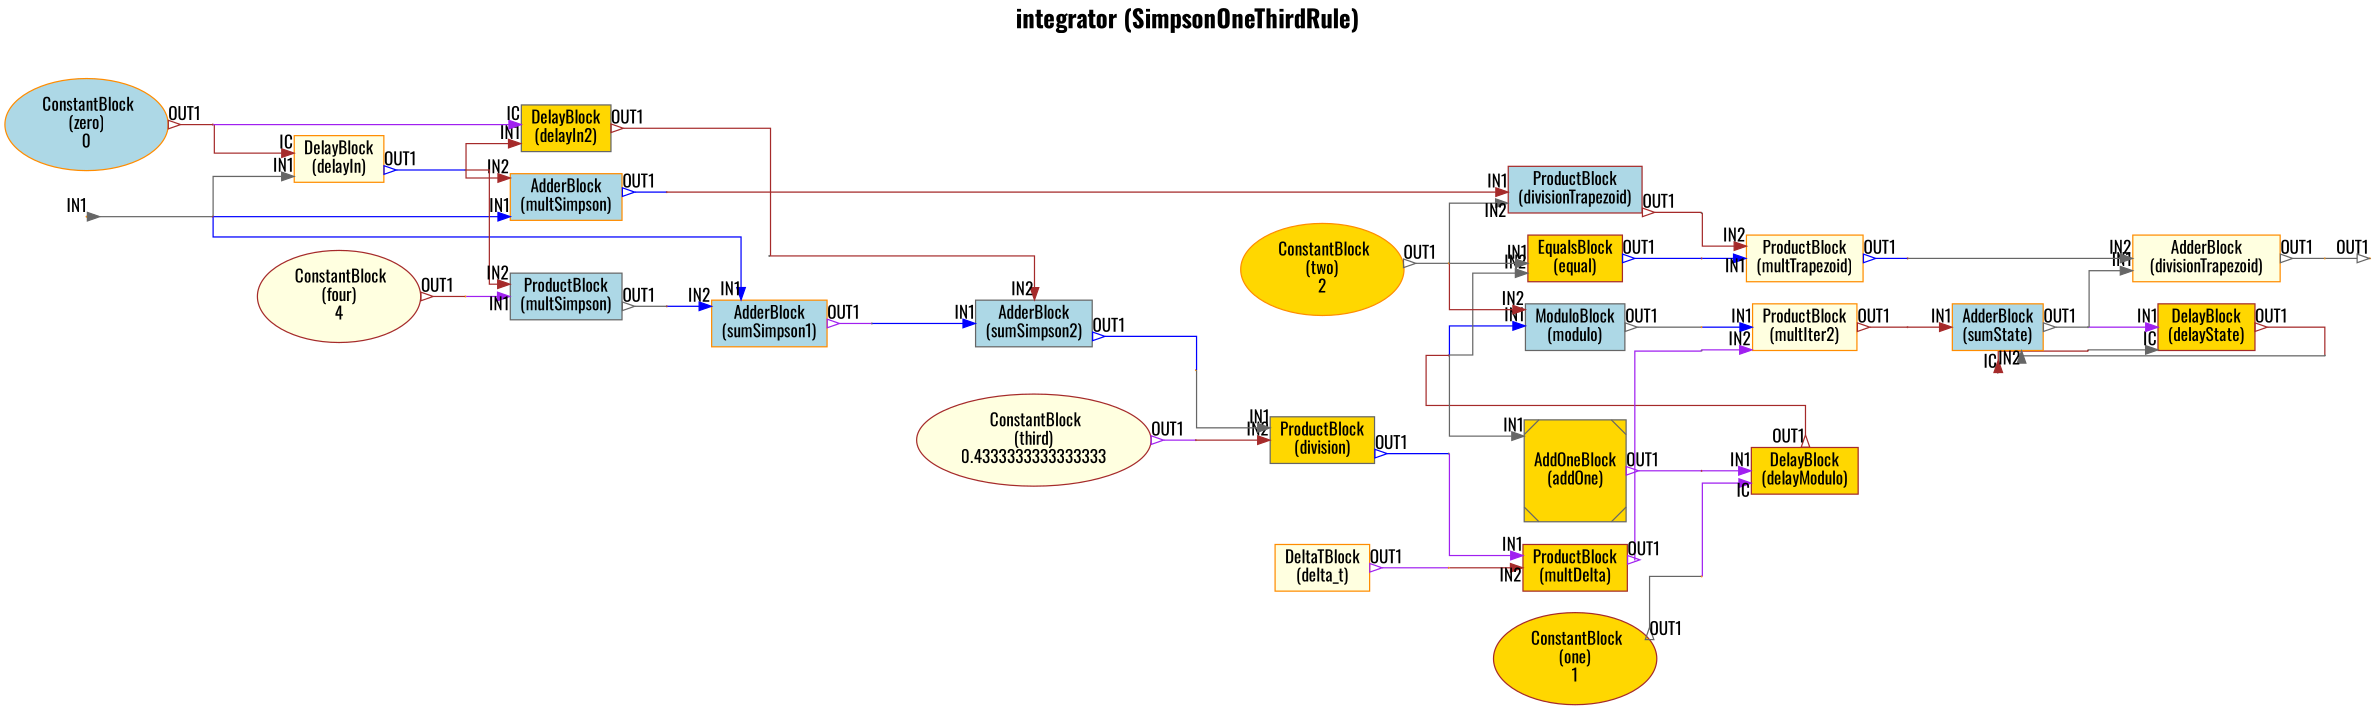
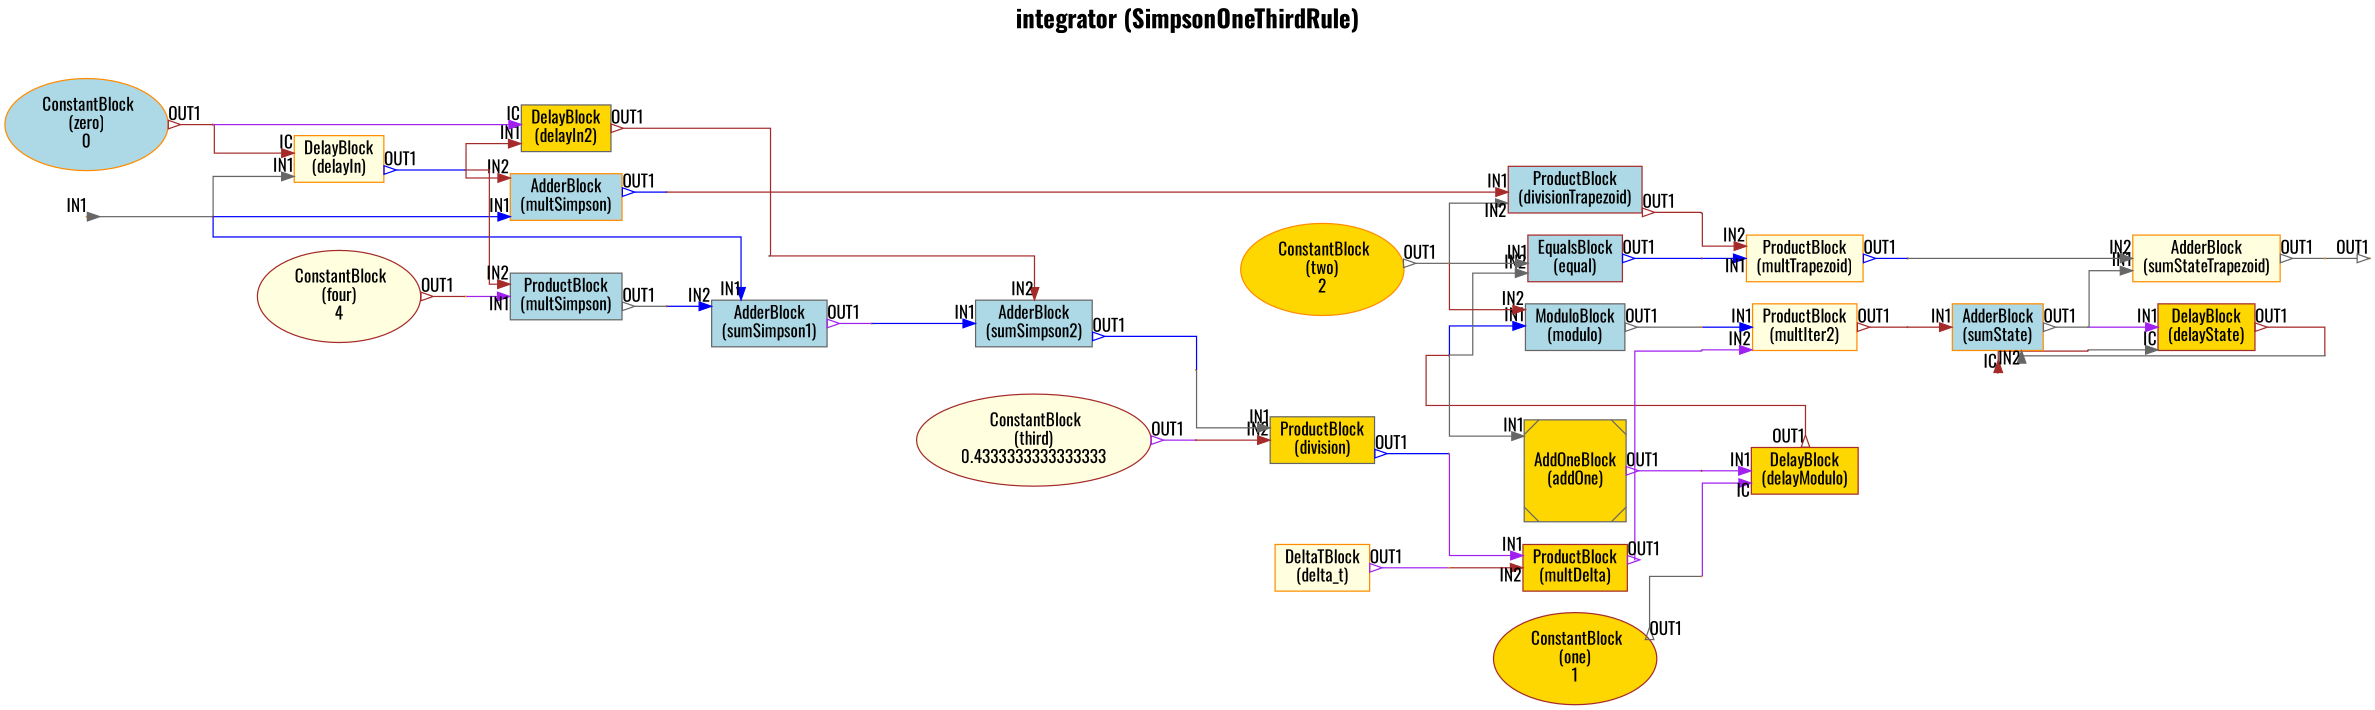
node "EqualsBlock (equal)": fillcolor gold -> lightblue
node "AdderBlock (divisionTrapezoid)": label "AdderBlock (divisionTrapezoid)" -> "AdderBlock (sumStateTrapezoid)"
node "AdderBlock (sumSimpson1)": color darkorange -> gray40
